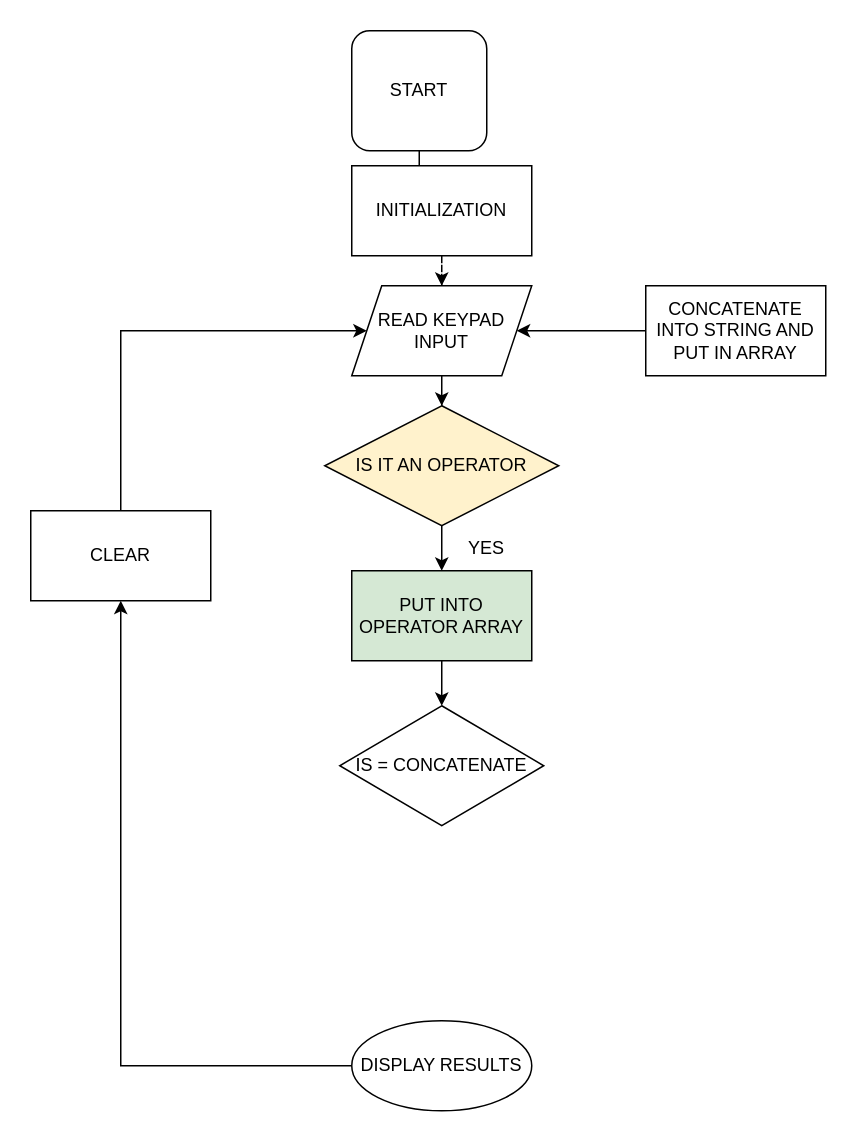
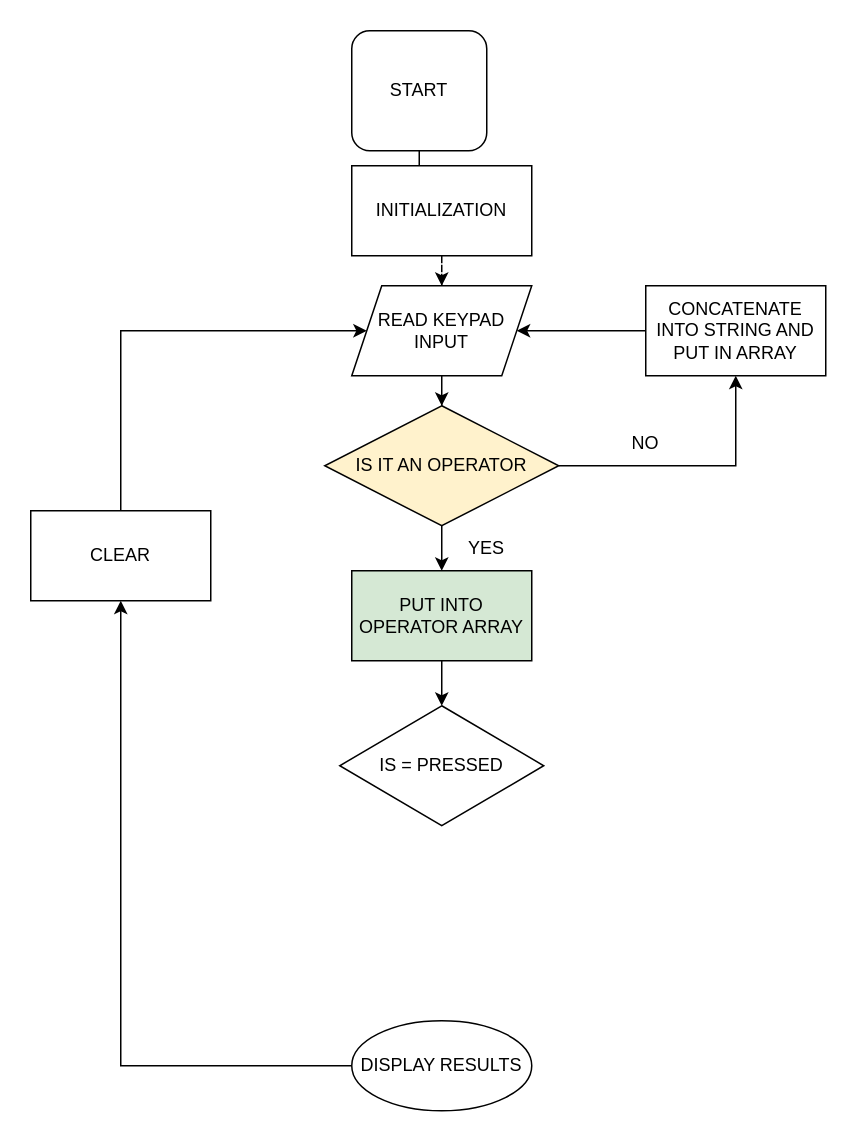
node "NO": added
edge "IS IT AN OPERATOR" -> "CONCATENATE INTO STRING AND PUT IN ARRAY": added
node "IS = CONCATENATE": label "IS = CONCATENATE" -> "IS = PRESSED"
